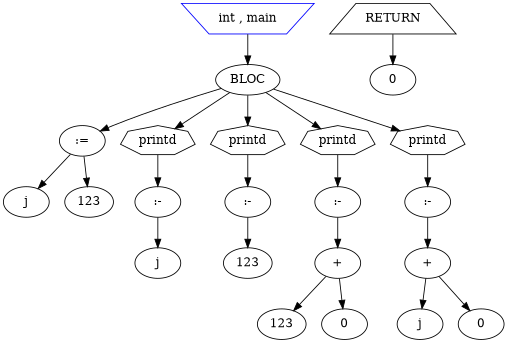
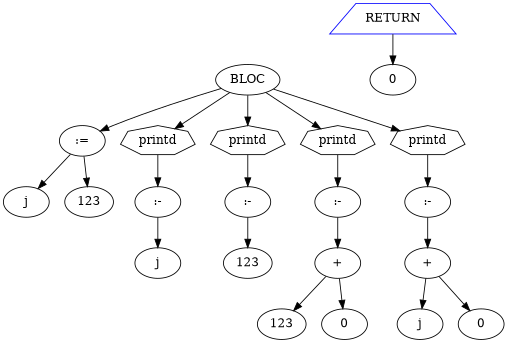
node "int , main": removed
node "RETURN": color black -> blue
